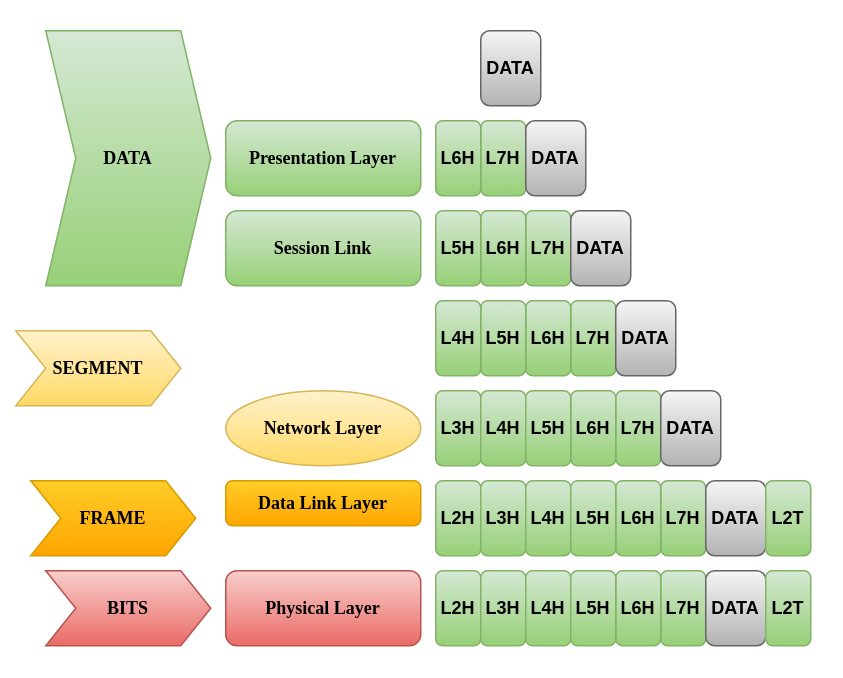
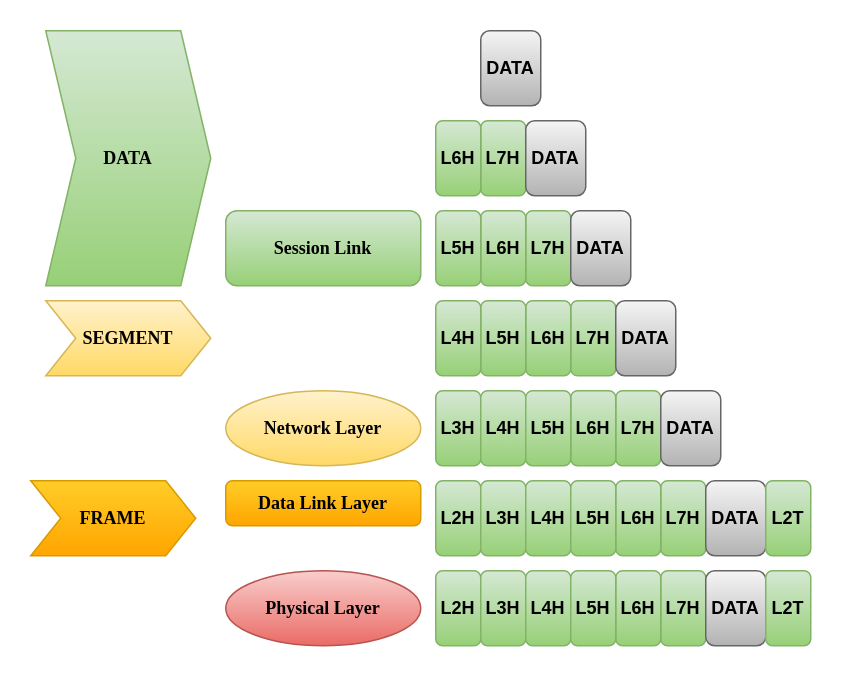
node "Presentation Layer": removed
node "SEGMENT": moved (98, 368) -> (128, 338)
node "BITS": removed
node "Physical Layer": shape rounded rectangle -> ellipse
